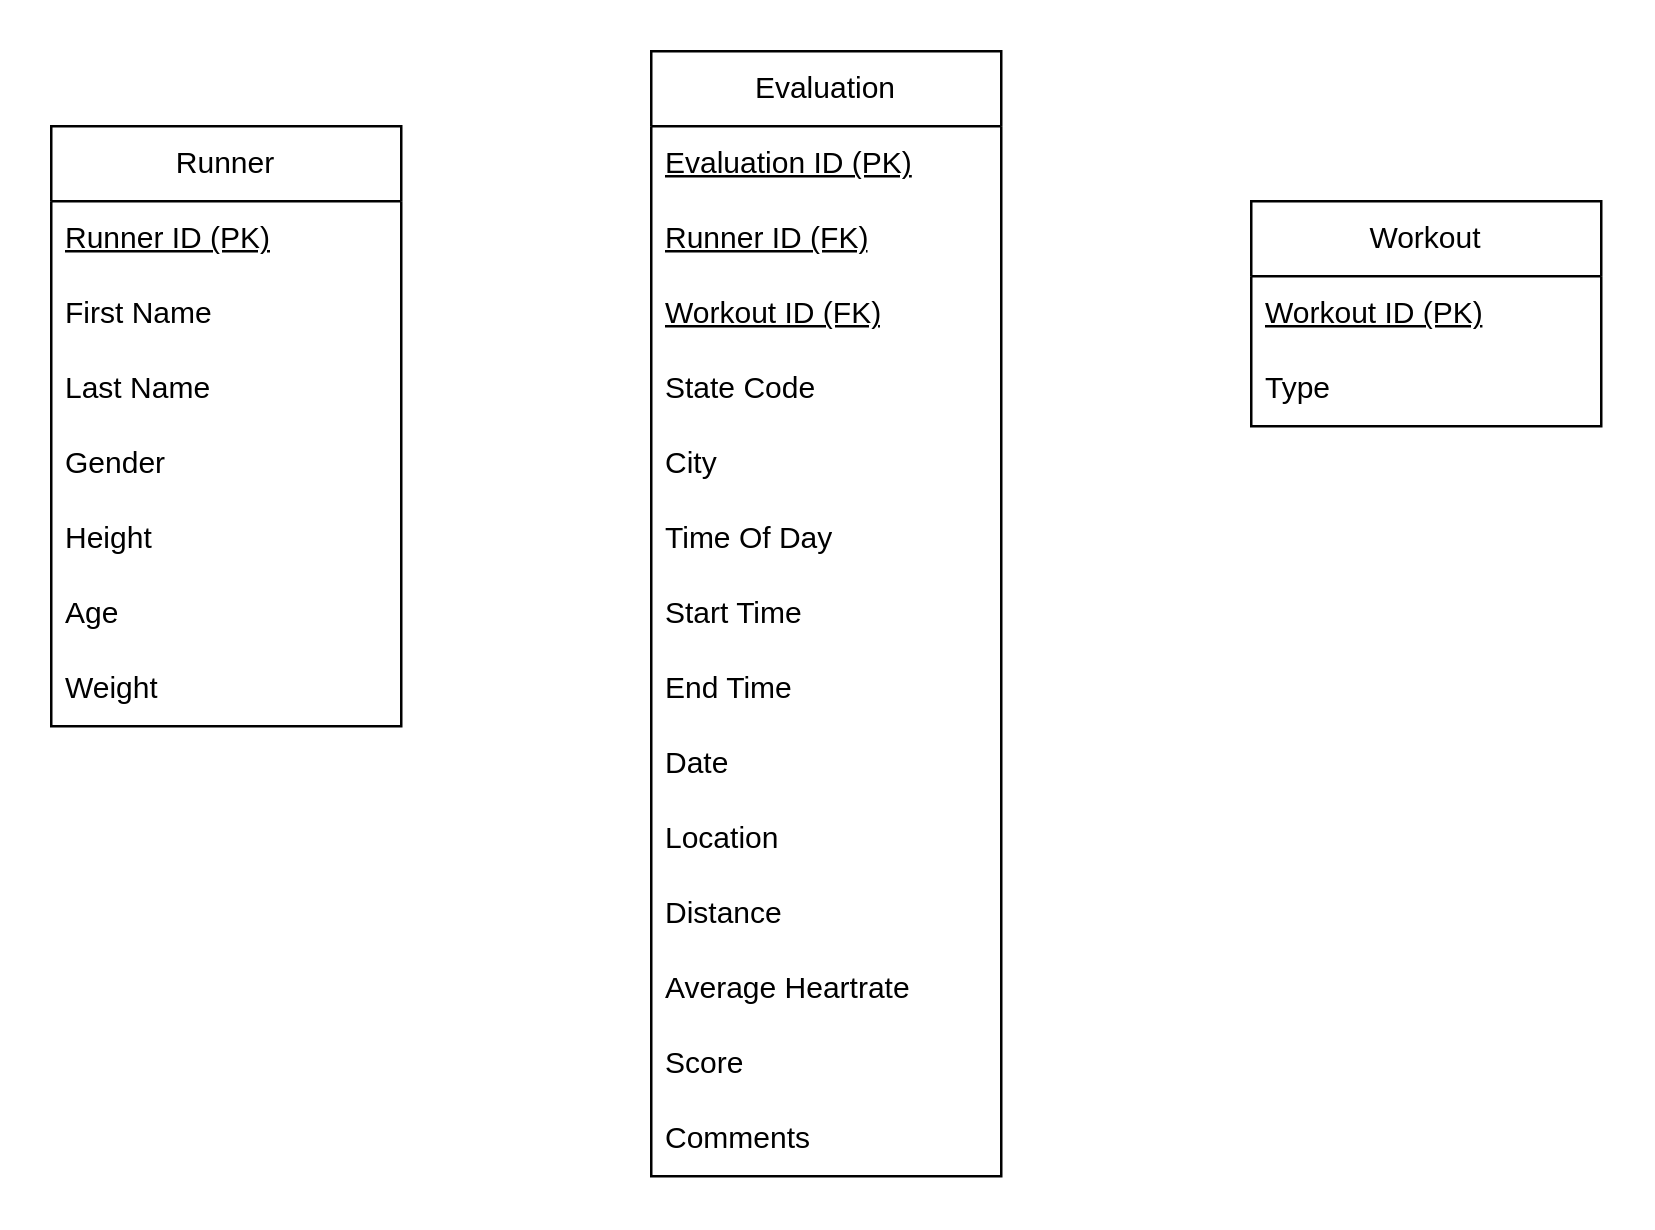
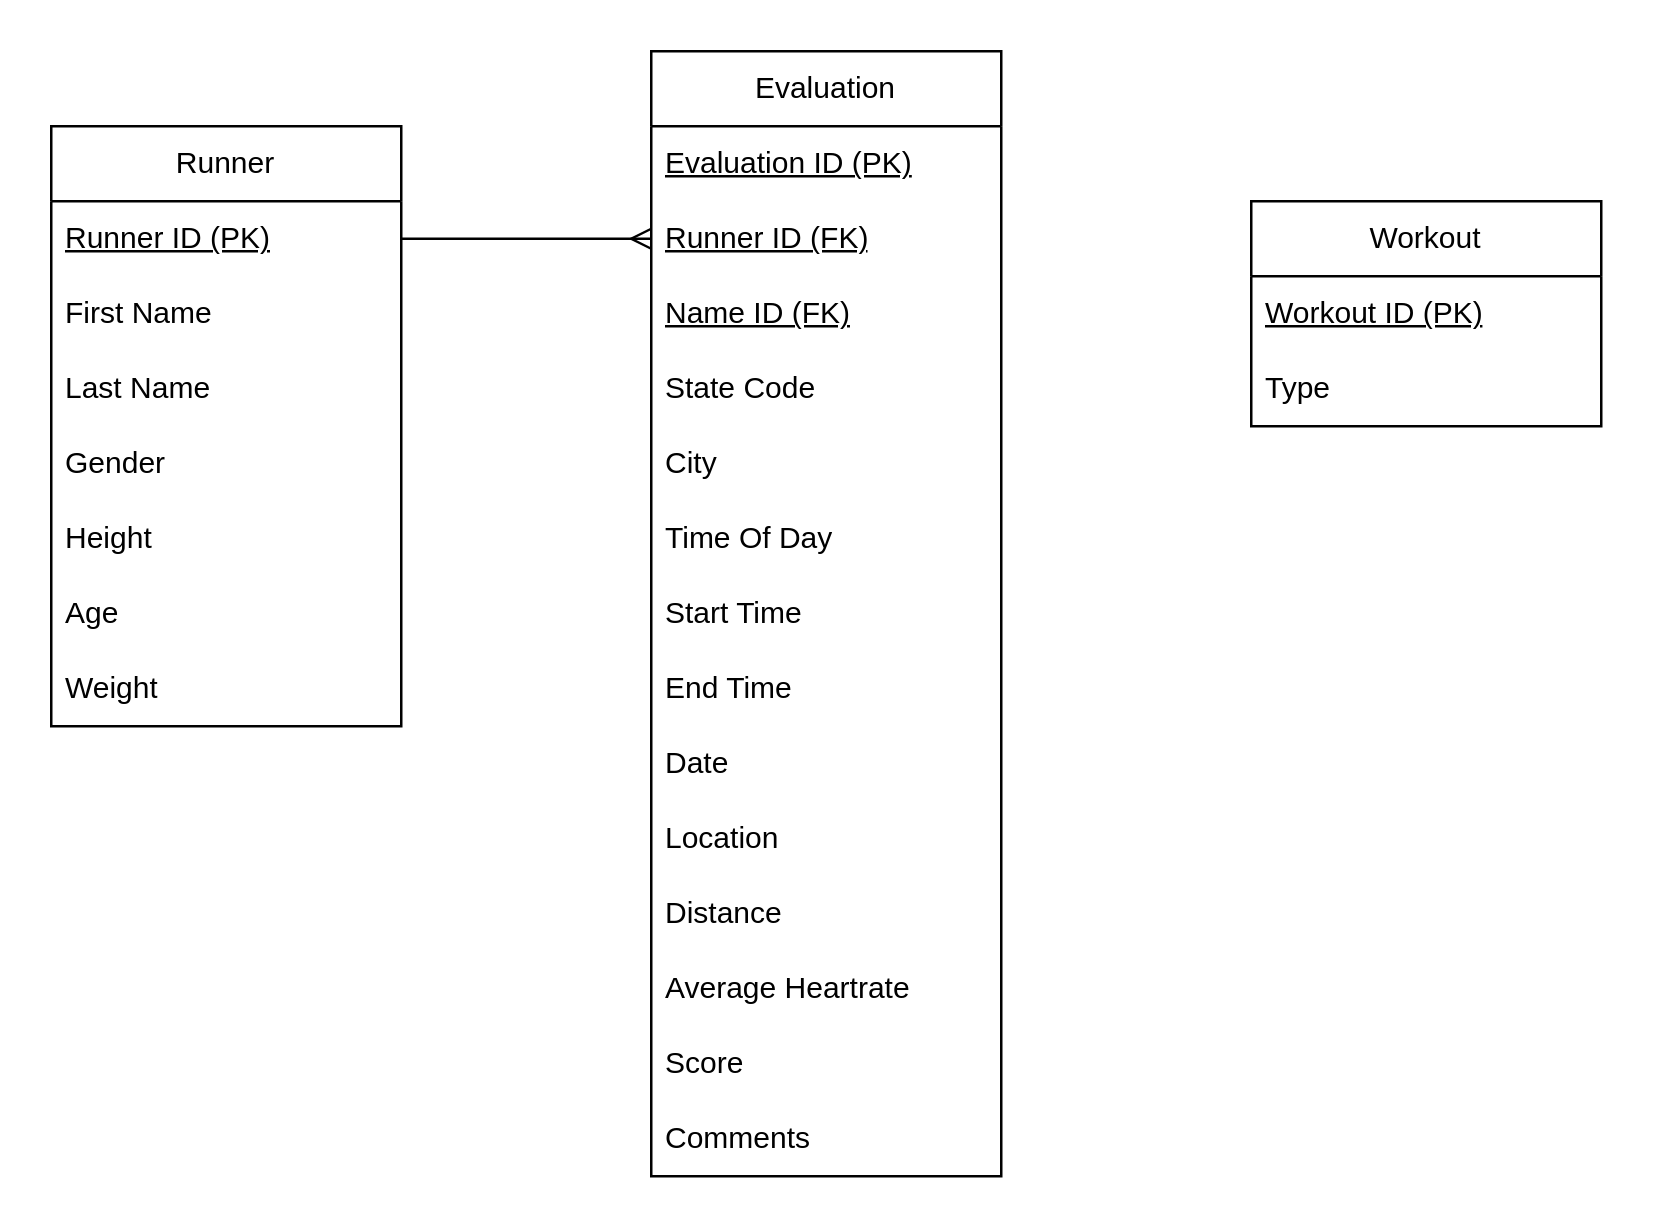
edge "Runner ID (PK)" -> "Runner ID (FK)": added
node "Workout ID (FK)": label "Workout ID (FK)" -> "Name ID (FK)"
